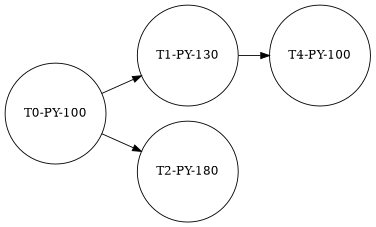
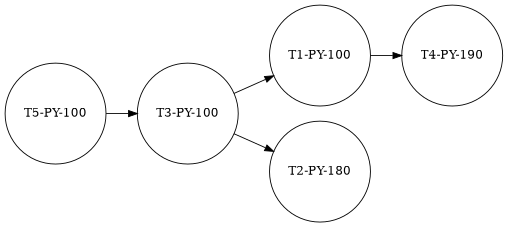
node "T1-PY-130": label "T1-PY-130" -> "T1-PY-100"
node "T4-PY-100": label "T4-PY-100" -> "T4-PY-190"
node "T0-PY-100": label "T0-PY-100" -> "T3-PY-100"
node "T5-PY-100": added
